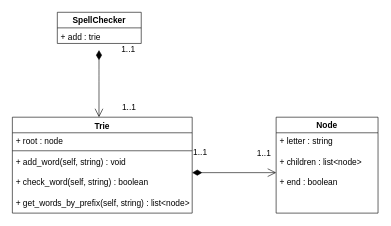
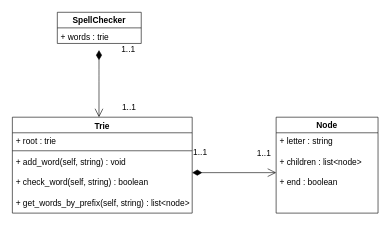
node "+ add : trie": label "+ add : trie" -> "+ words : trie"
node "+ root : node": label "+ root : node" -> "+ root : trie"
